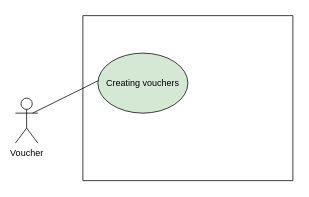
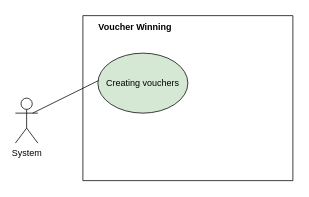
node "Voucher Winning": added
node "Voucher": label "Voucher" -> "System"
